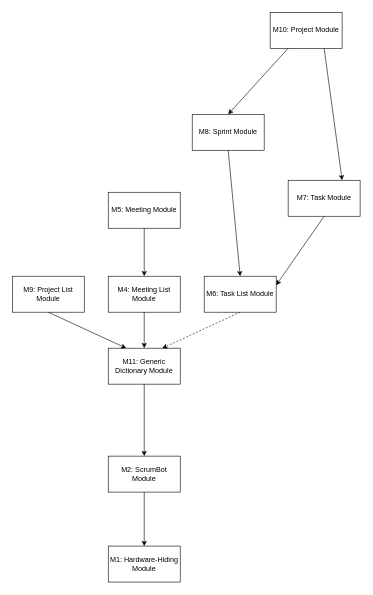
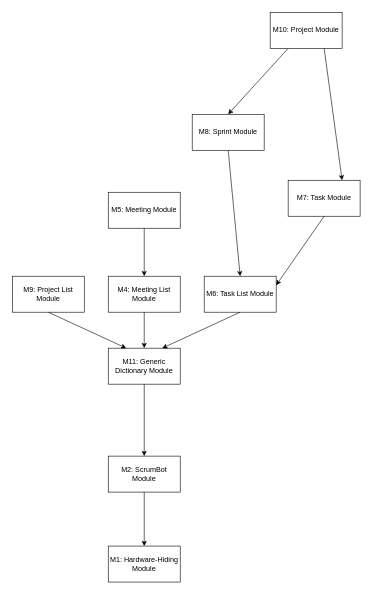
edge "M6: Task List Module" -> "M11: Generic Dictionary Module": style dashed -> solid
